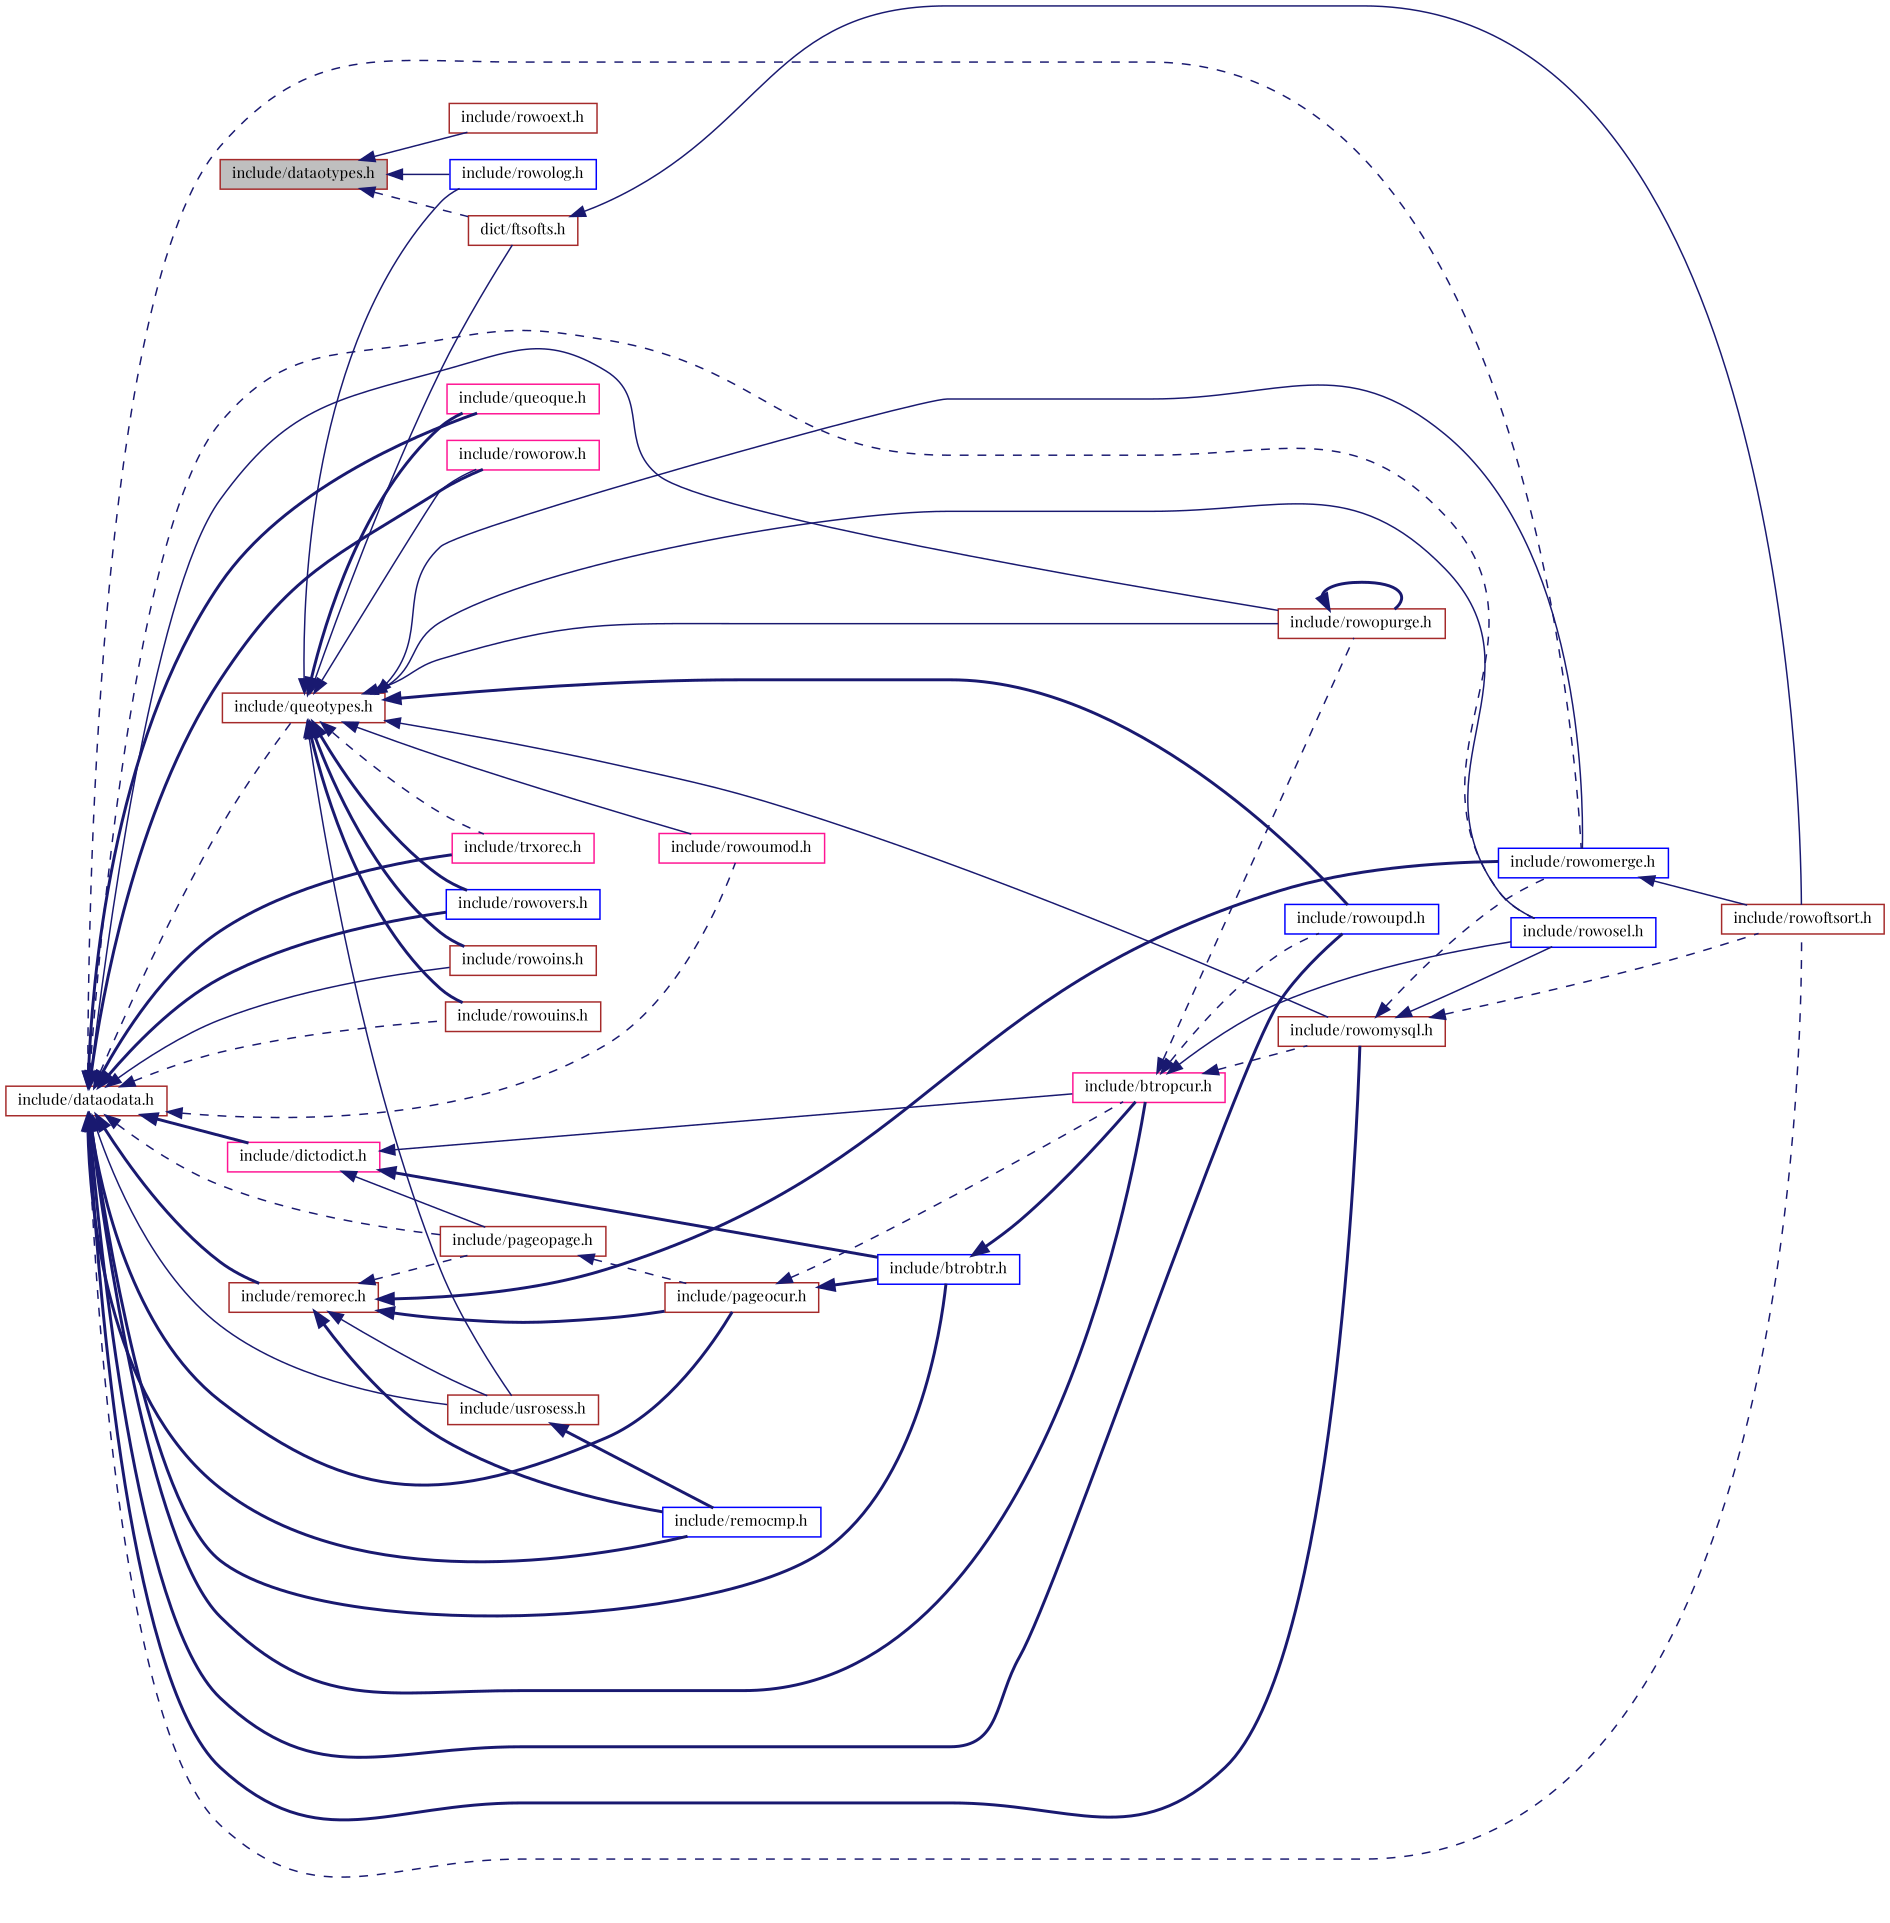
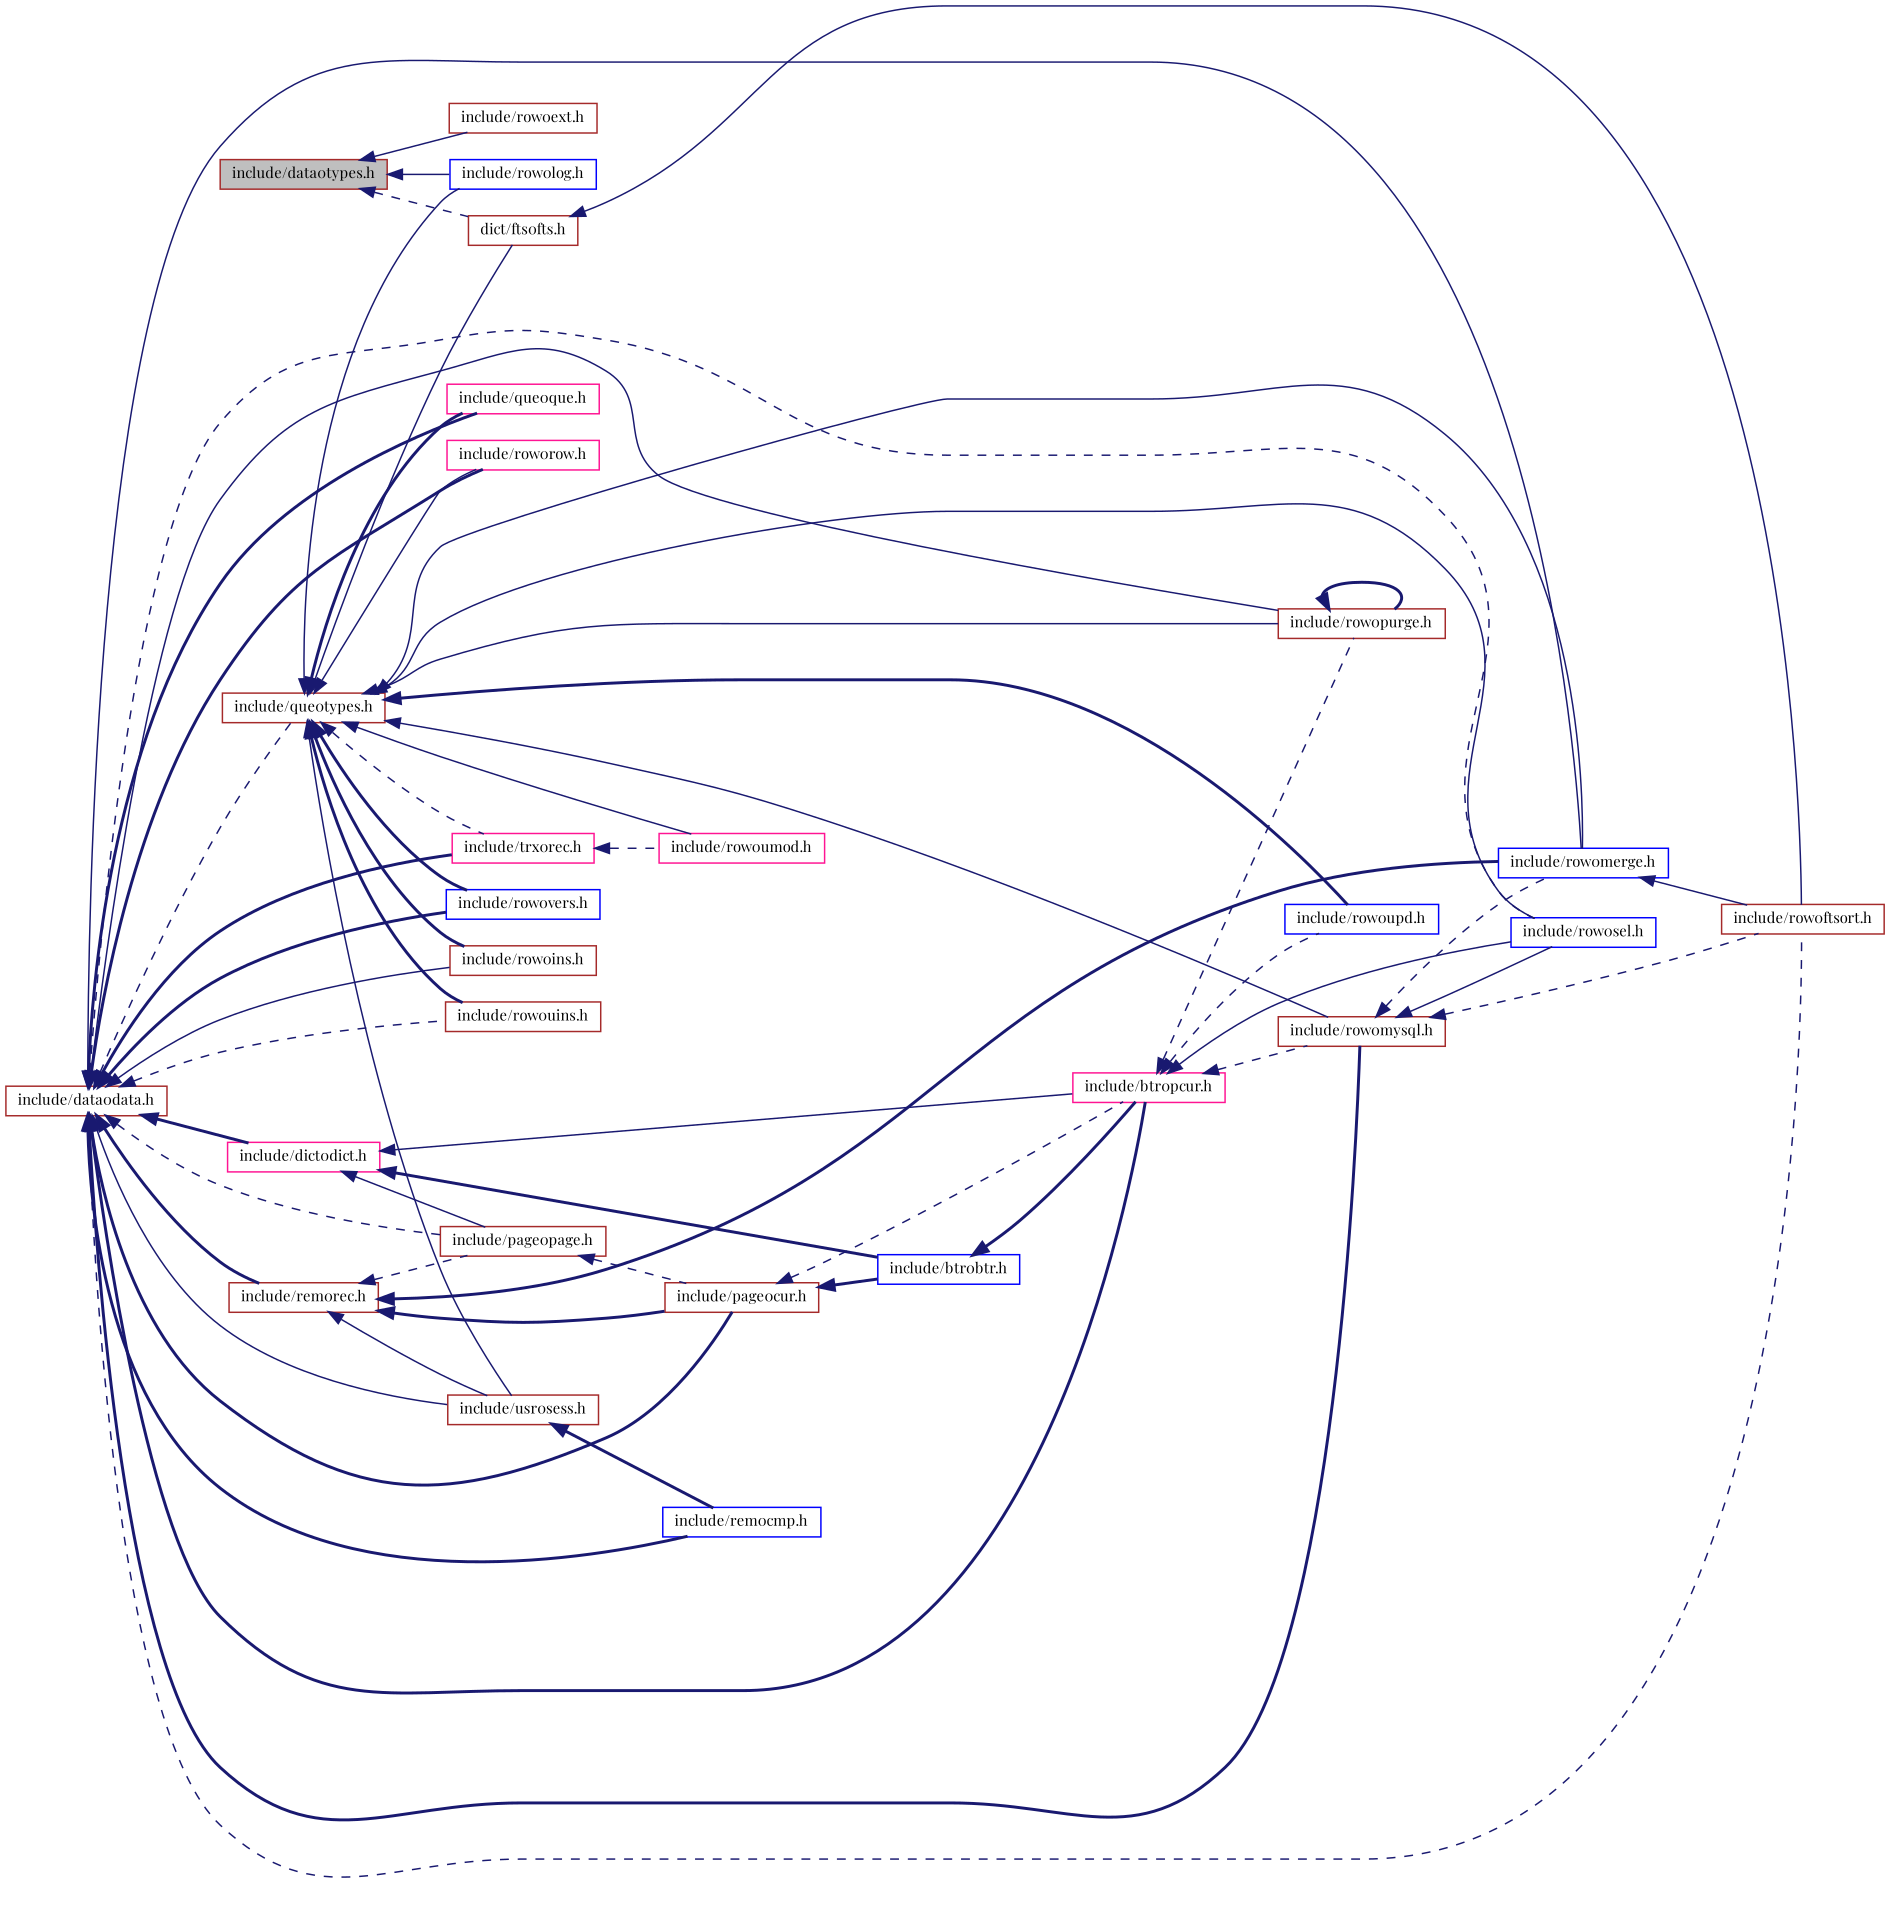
edge "include/row0merge.h" -> "include/data0data.h": style dashed -> solid
edge "include/row0umod.h" -> "include/data0data.h": now "include/row0umod.h" -> "include/trx0rec.h"
edge "include/rem0cmp.h" -> "include/rem0rec.h": removed
edge "include/btr0btr.h" -> "include/data0data.h": removed
edge "include/row0upd.h" -> "include/data0data.h": removed
